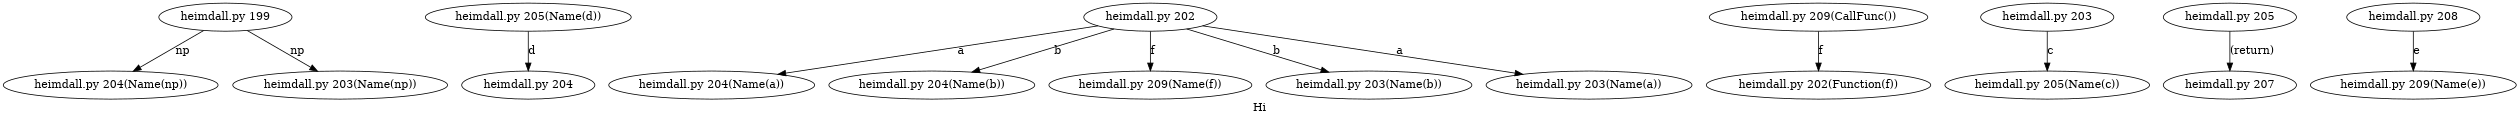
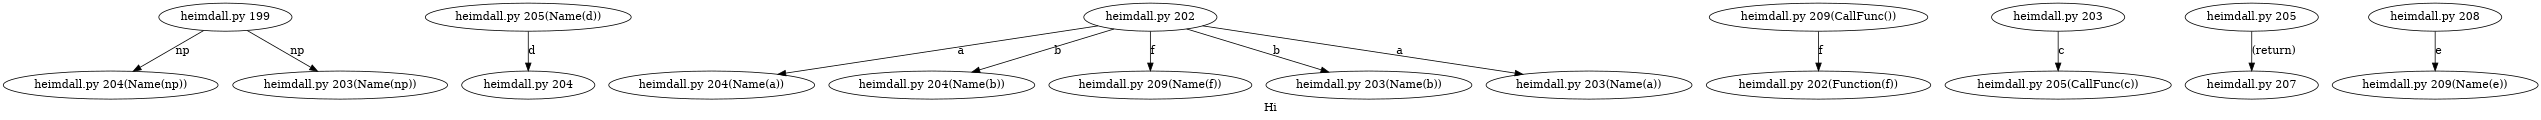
node "heimdall.py 205(Name(c))": label "heimdall.py 205(Name(c))" -> "heimdall.py 205(CallFunc(c))"
